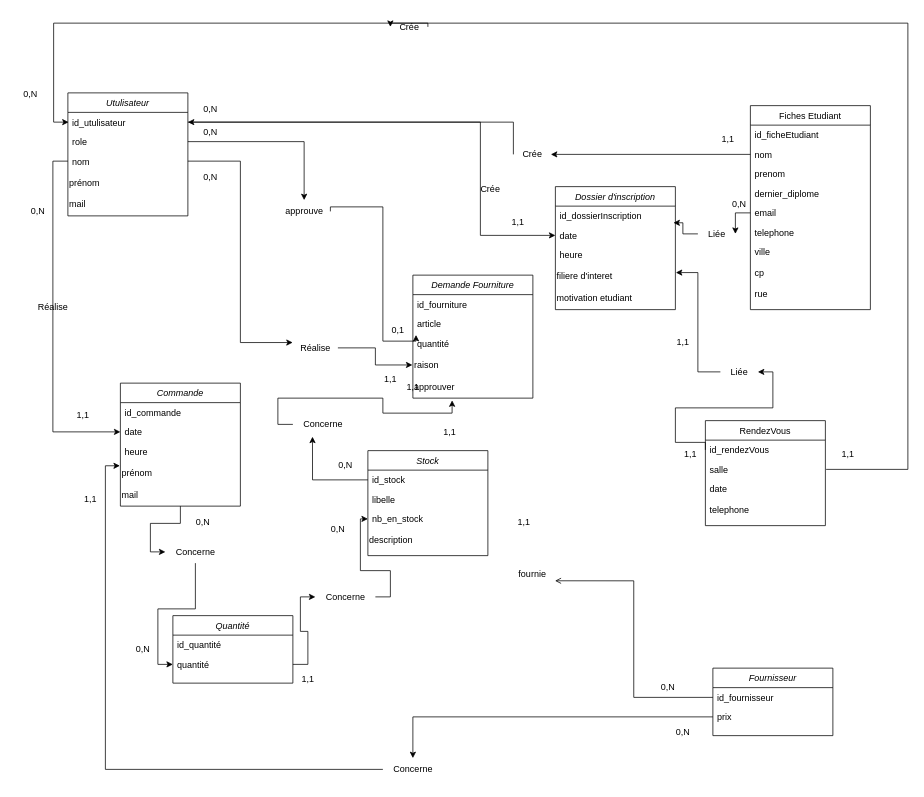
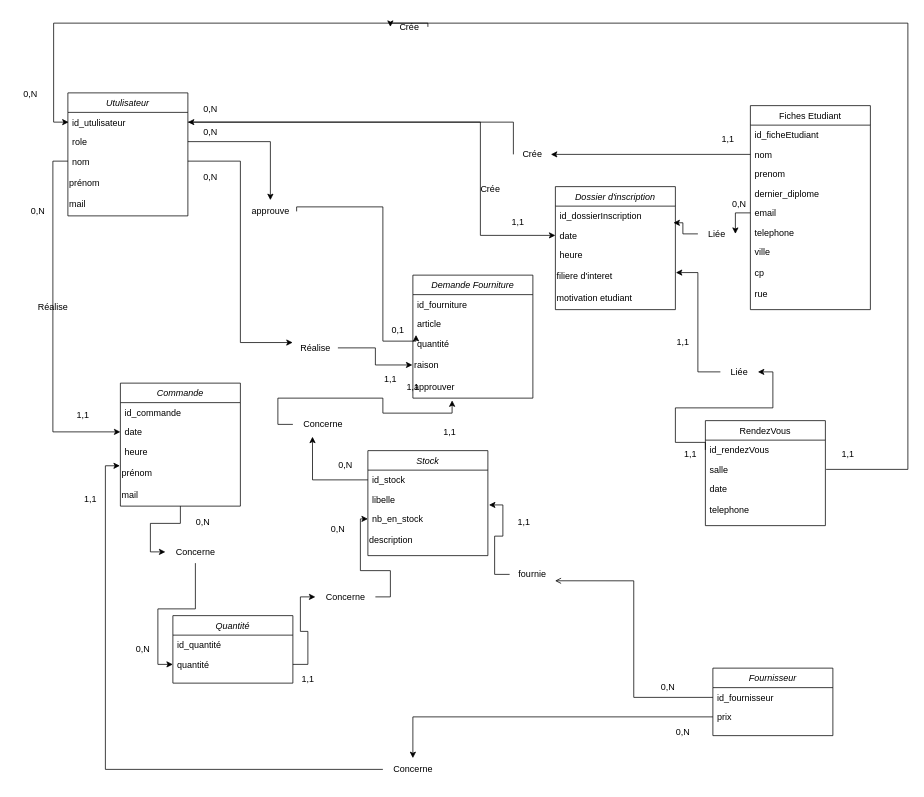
node "approuve": moved (304, 211) -> (270, 211)
edge "fournie" -> "libelle": added
